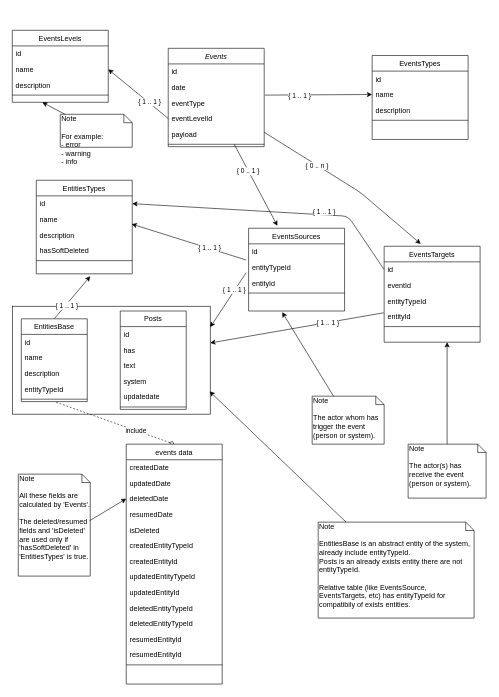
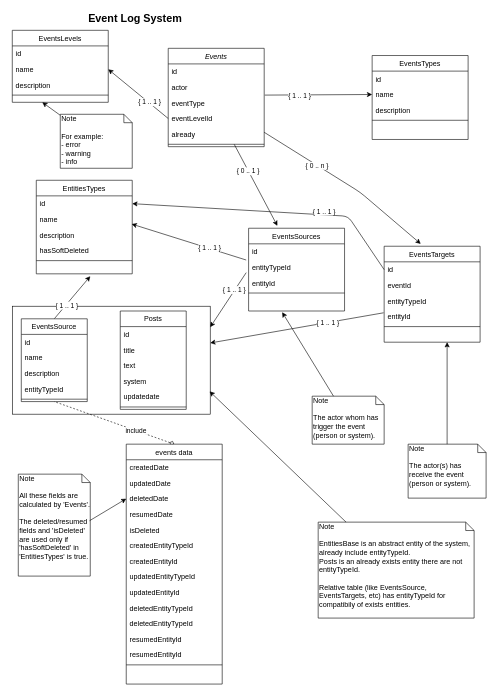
node "Event Log System": added
node "date": label "date" -> "actor"
node "Note For example: - error - warning - info": size 72x33 -> 72x54
node "payload": label "payload" -> "already"
node "EntitiesBase": label "EntitiesBase" -> "EventsSource"
node "has": label "has" -> "title"
